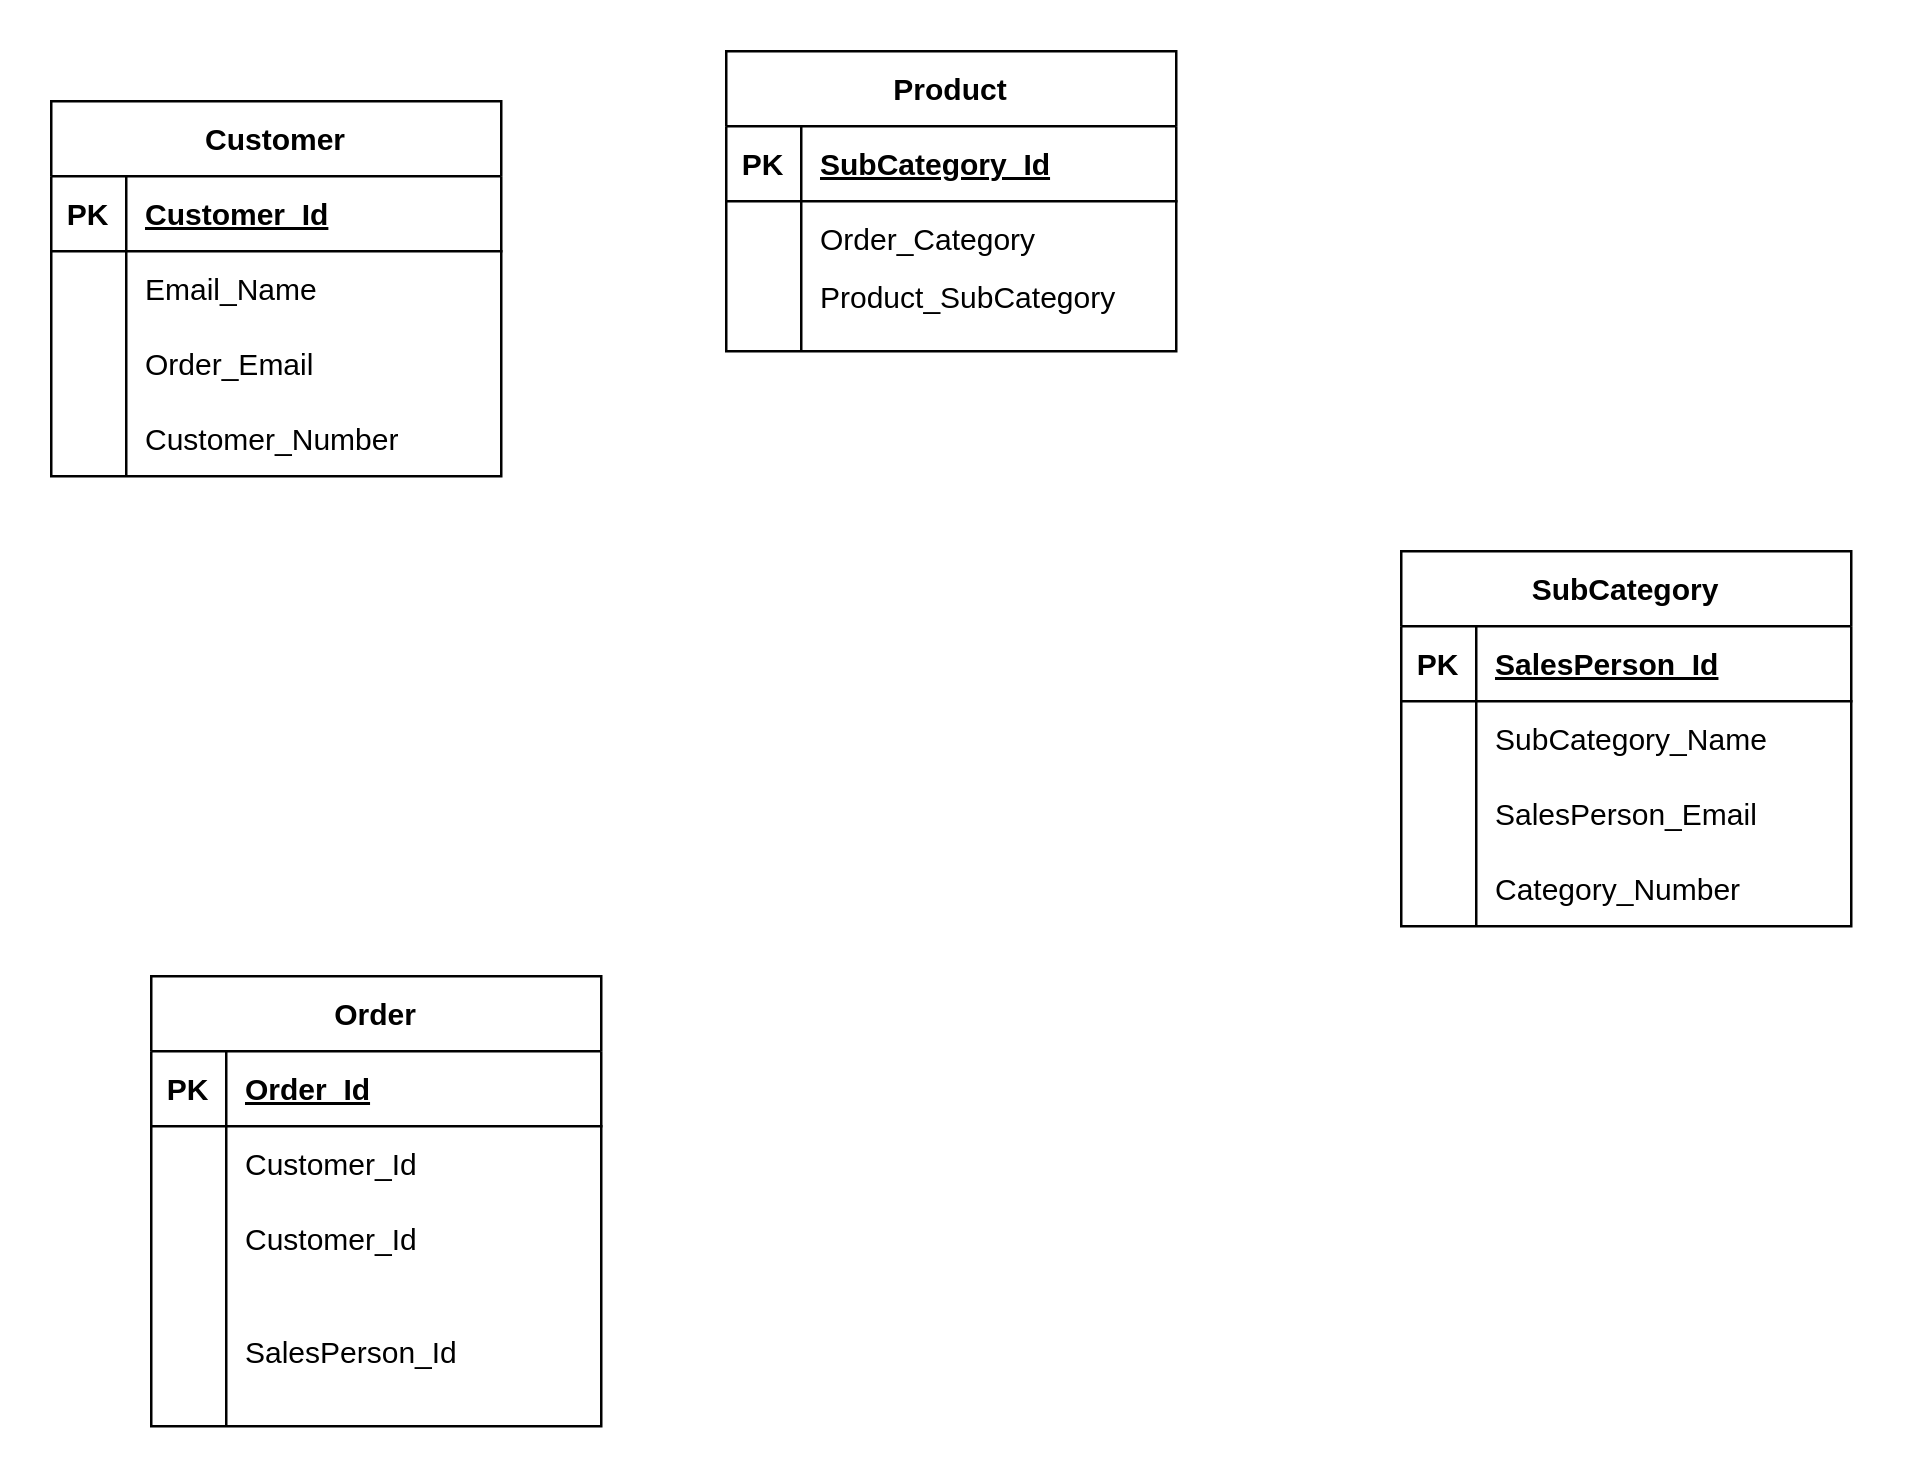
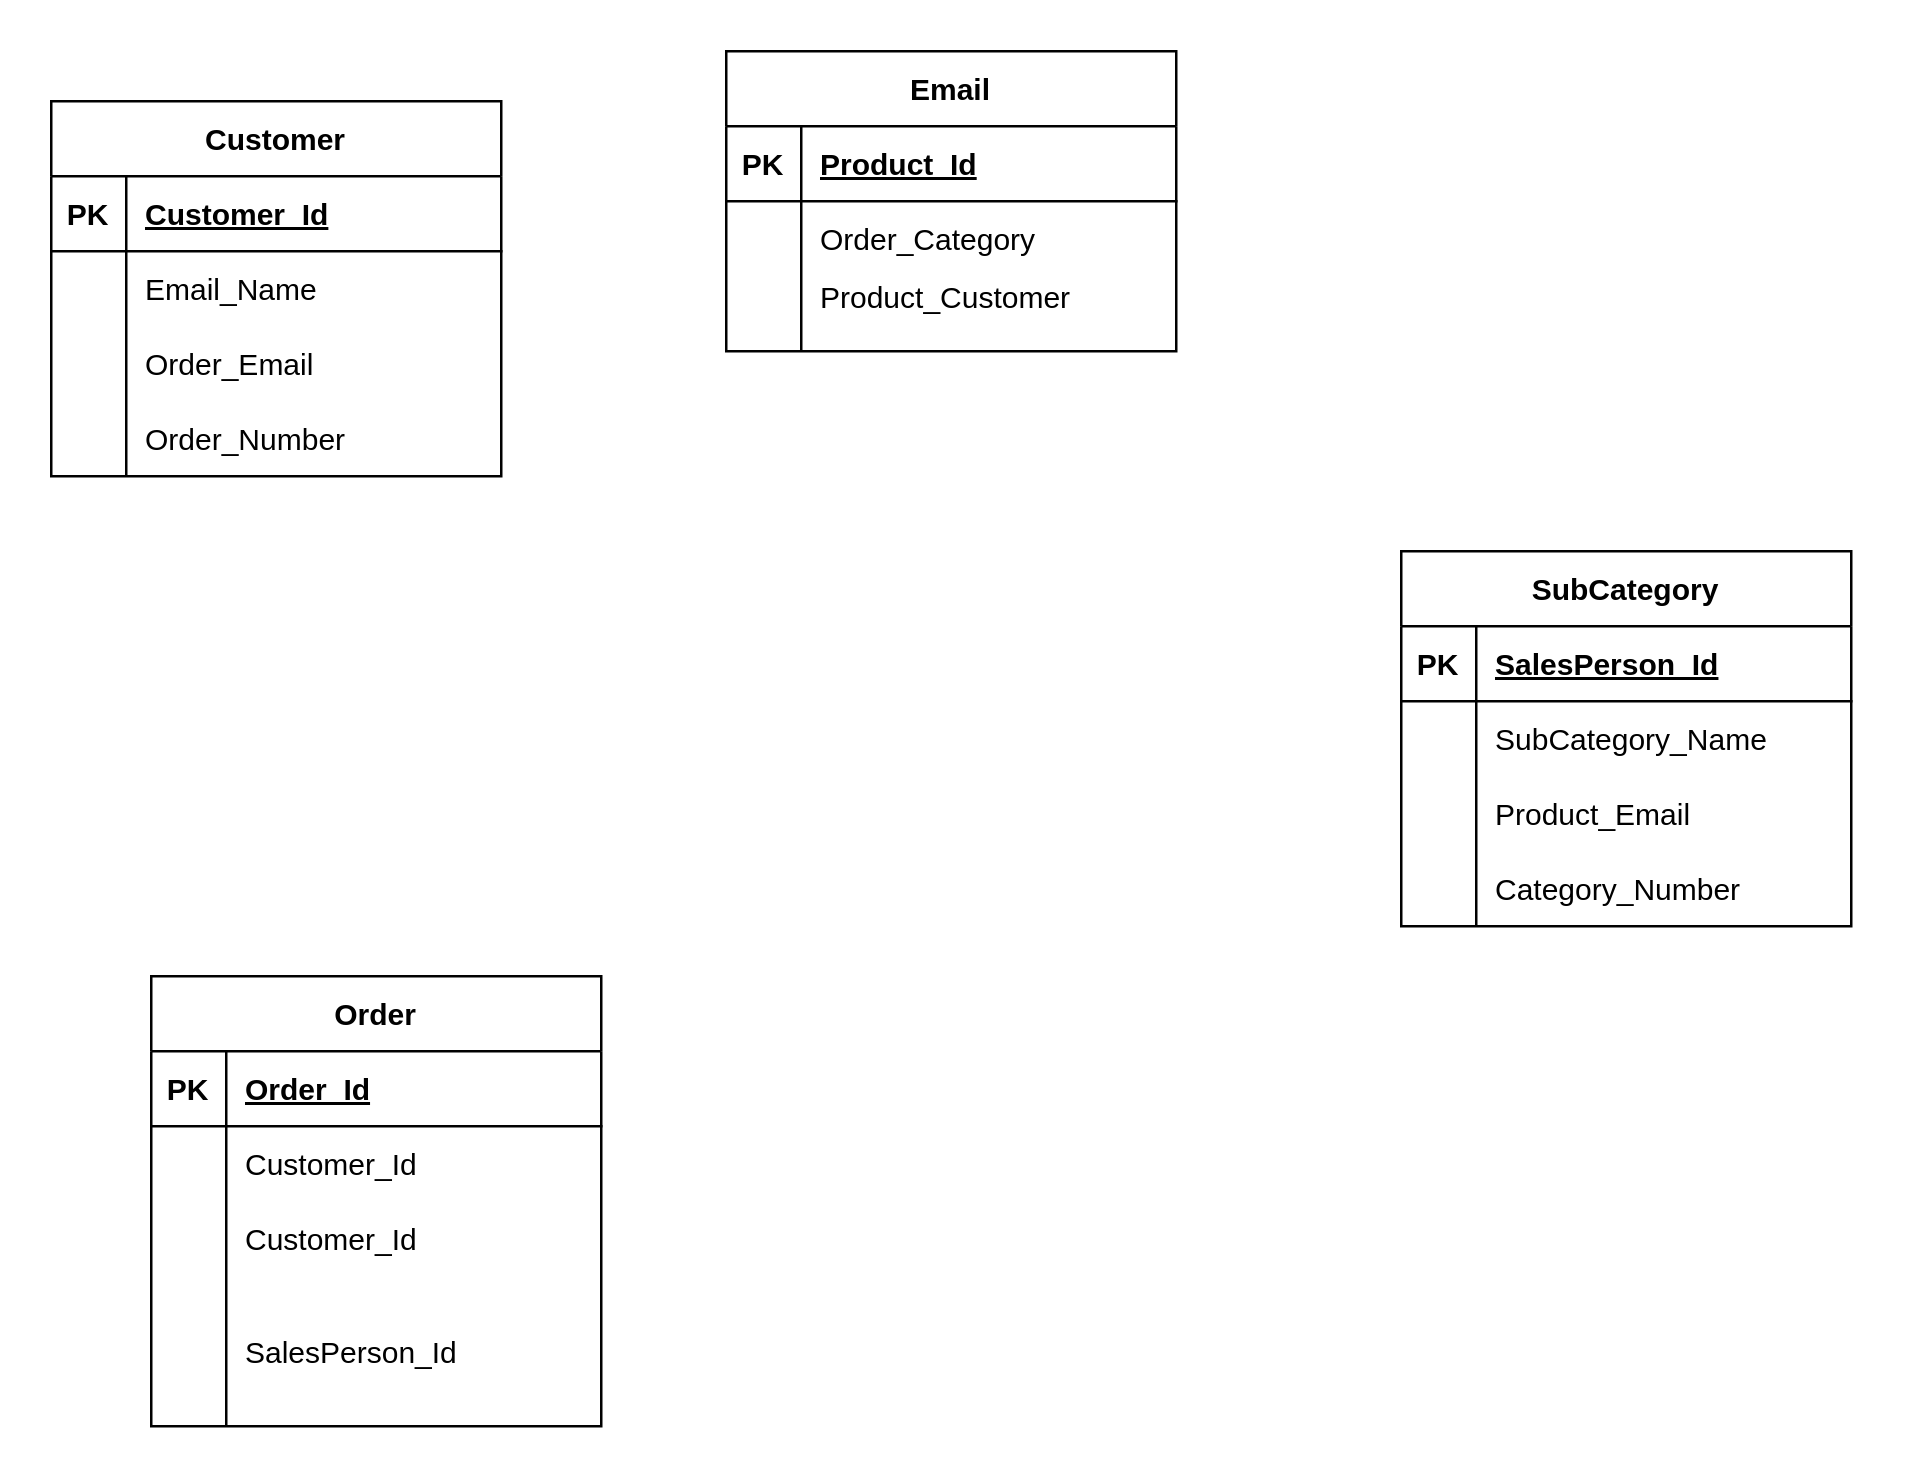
node "Product": label "Product" -> "Email"
node "SubCategory_Id": label "SubCategory_Id" -> "Product_Id"
node "Product_SubCategory": label "Product_SubCategory" -> "Product_Customer"
node "Customer_Number": label "Customer_Number" -> "Order_Number"
node "SalesPerson_Email": label "SalesPerson_Email" -> "Product_Email"
